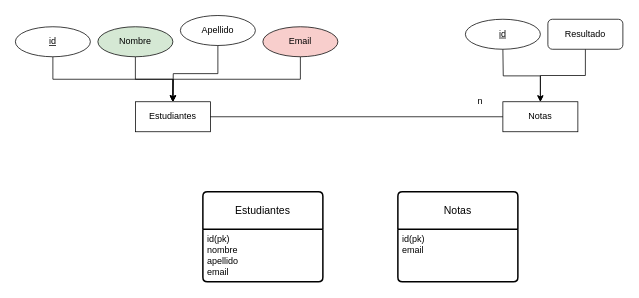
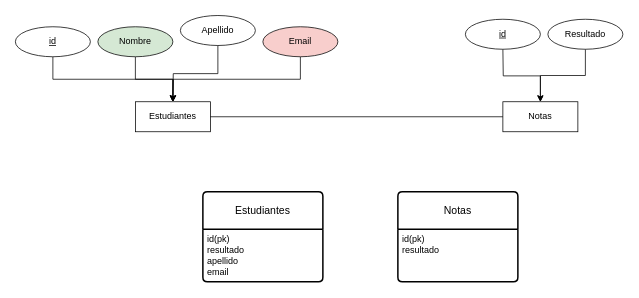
node "Resultado": shape rounded rectangle -> ellipse
node "n": removed
node "id(pk) email": label "id(pk) email" -> "id(pk) resultado"
node "id(pk) nombre apellido email": label "id(pk) nombre apellido email" -> "id(pk) resultado apellido email"
